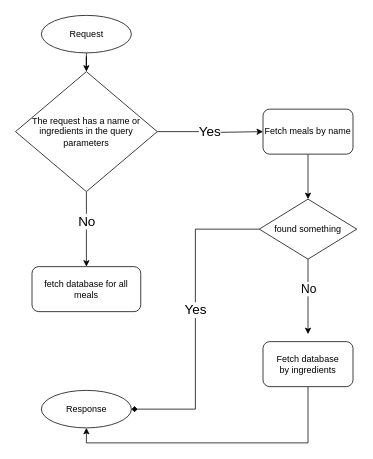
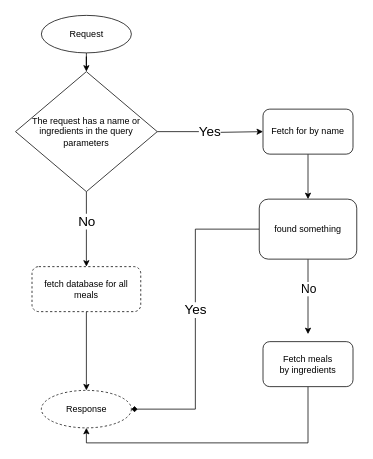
node "Fetch meals by name": label "Fetch meals by name" -> "Fetch for by name"
node "found something": shape diamond -> rounded rectangle
node "fetch database for all meals": style solid -> dashed
edge "fetch database for all meals" -> "Response": added
node "Fetch database by ingredients": label "Fetch database by ingredients" -> "Fetch meals by ingredients"
node "Response": style solid -> dashed
